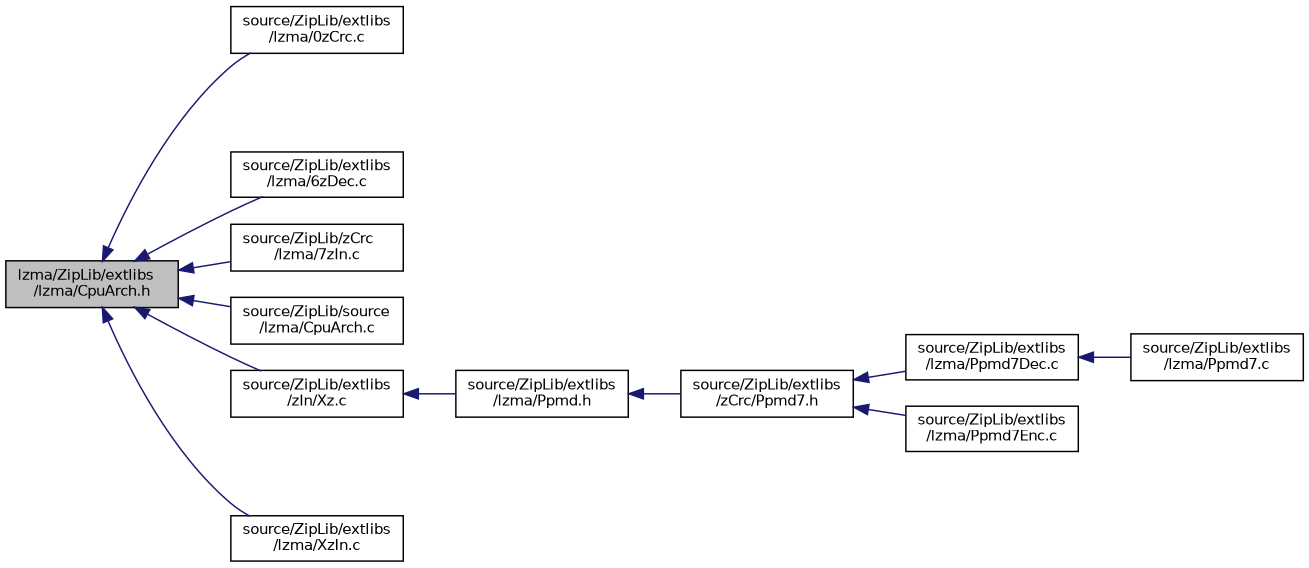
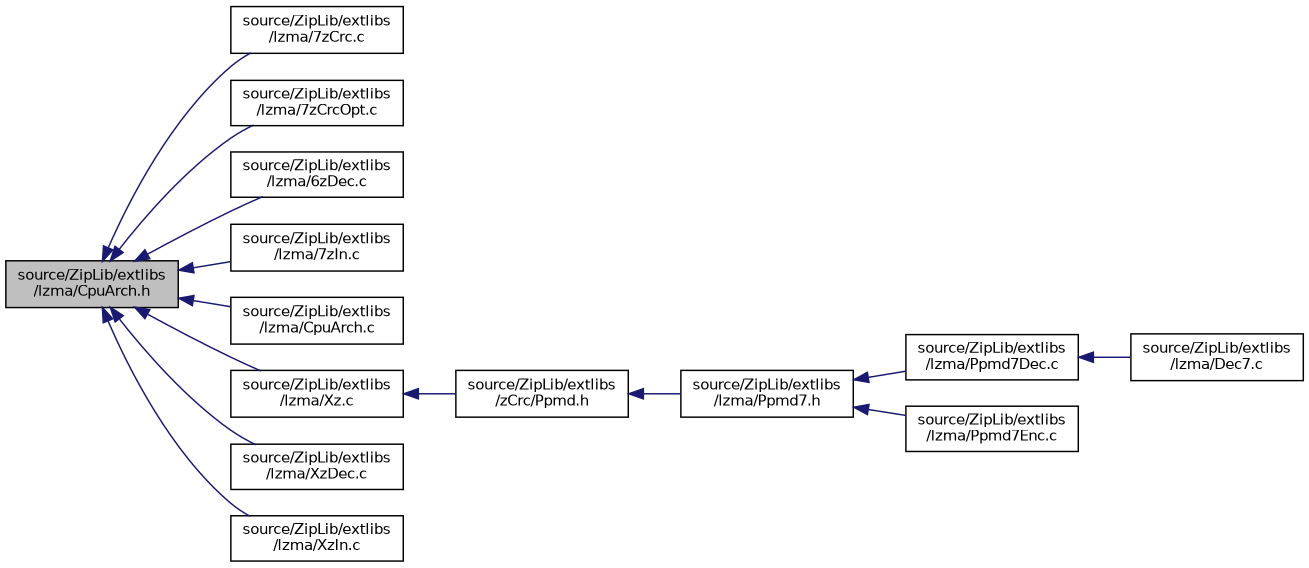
node "source/ZipLib/extlibs /lzma/0zCrc.c": label "source/ZipLib/extlibs /lzma/0zCrc.c" -> "source/ZipLib/extlibs /lzma/7zCrc.c"
node "source/ZipLib/extlibs /lzma/7zCrcOpt.c": added
node "source/ZipLib/zCrc /lzma/7zIn.c": label "source/ZipLib/zCrc /lzma/7zIn.c" -> "source/ZipLib/extlibs /lzma/7zIn.c"
node "lzma/ZipLib/extlibs /lzma/CpuArch.h": label "lzma/ZipLib/extlibs /lzma/CpuArch.h" -> "source/ZipLib/extlibs /lzma/CpuArch.h"
node "source/ZipLib/source /lzma/CpuArch.c": label "source/ZipLib/source /lzma/CpuArch.c" -> "source/ZipLib/extlibs /lzma/CpuArch.c"
node "source/ZipLib/extlibs /lzma/Ppmd7.c": label "source/ZipLib/extlibs /lzma/Ppmd7.c" -> "source/ZipLib/extlibs /lzma/Dec7.c"
node "source/ZipLib/extlibs /zIn/Xz.c": label "source/ZipLib/extlibs /zIn/Xz.c" -> "source/ZipLib/extlibs /lzma/Xz.c"
node "source/ZipLib/extlibs /lzma/Ppmd.h": label "source/ZipLib/extlibs /lzma/Ppmd.h" -> "source/ZipLib/extlibs /zCrc/Ppmd.h"
node "source/ZipLib/extlibs /zCrc/Ppmd7.h": label "source/ZipLib/extlibs /zCrc/Ppmd7.h" -> "source/ZipLib/extlibs /lzma/Ppmd7.h"
node "source/ZipLib/extlibs /lzma/XzDec.c": added
